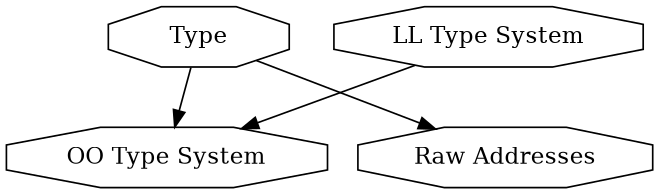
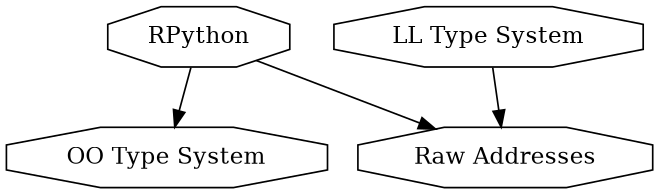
node "Type": label "Type" -> "RPython"
edge "LL Type System" -> "OO Type System": now "LL Type System" -> "Raw Addresses"
